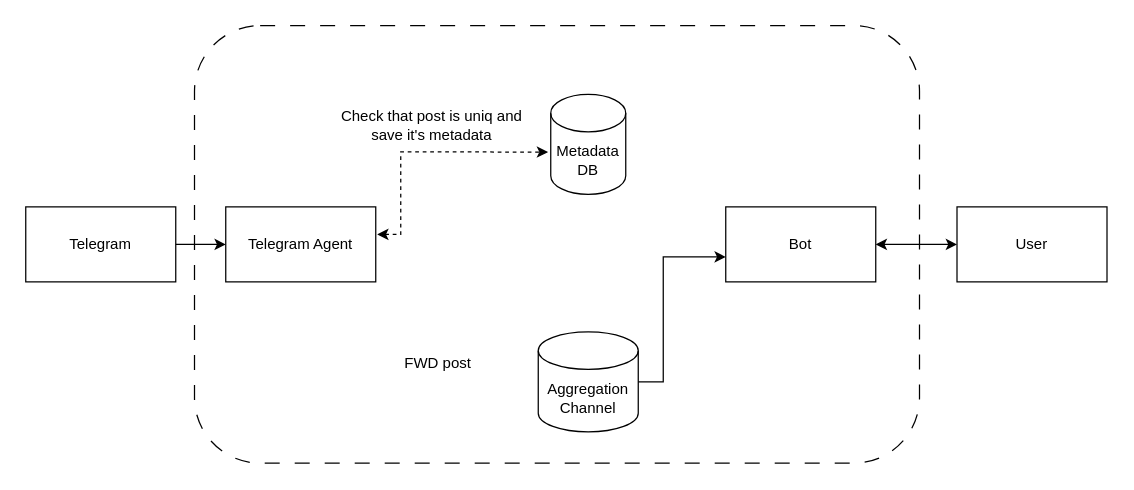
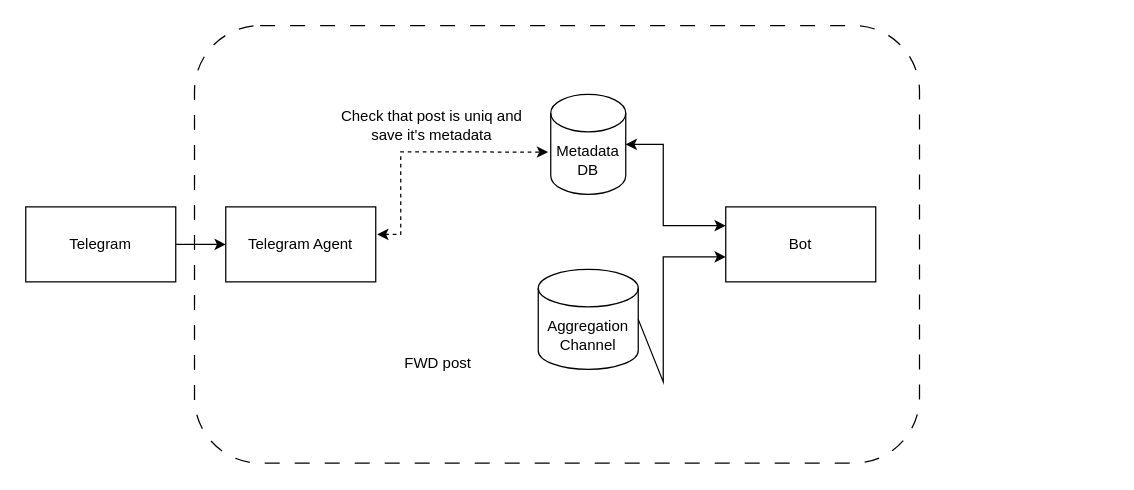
edge "Metadata DB" -- "Bot": added
edge "Bot" -- "User": removed
node "User": removed
node "Aggregation Channel": moved (588, 382) -> (588, 319)
